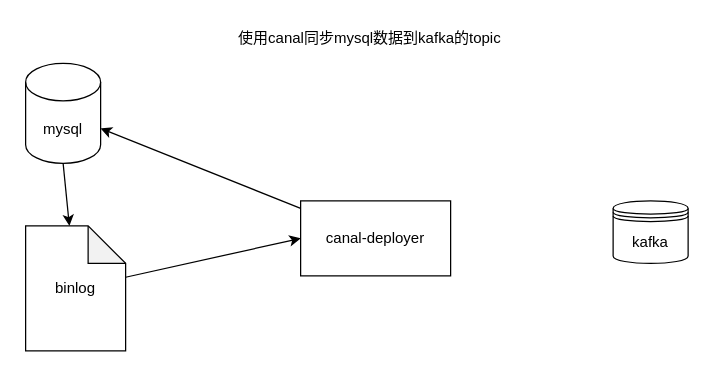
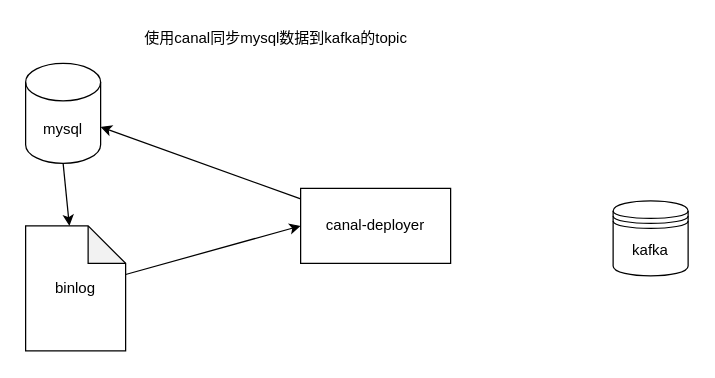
node "使用canal同步mysql数据到kafka的topic": moved (369, 38) -> (276, 38)
node "kafka": size 75x63 -> 75x75
node "canal-deployer": moved (376, 238) -> (376, 226)
